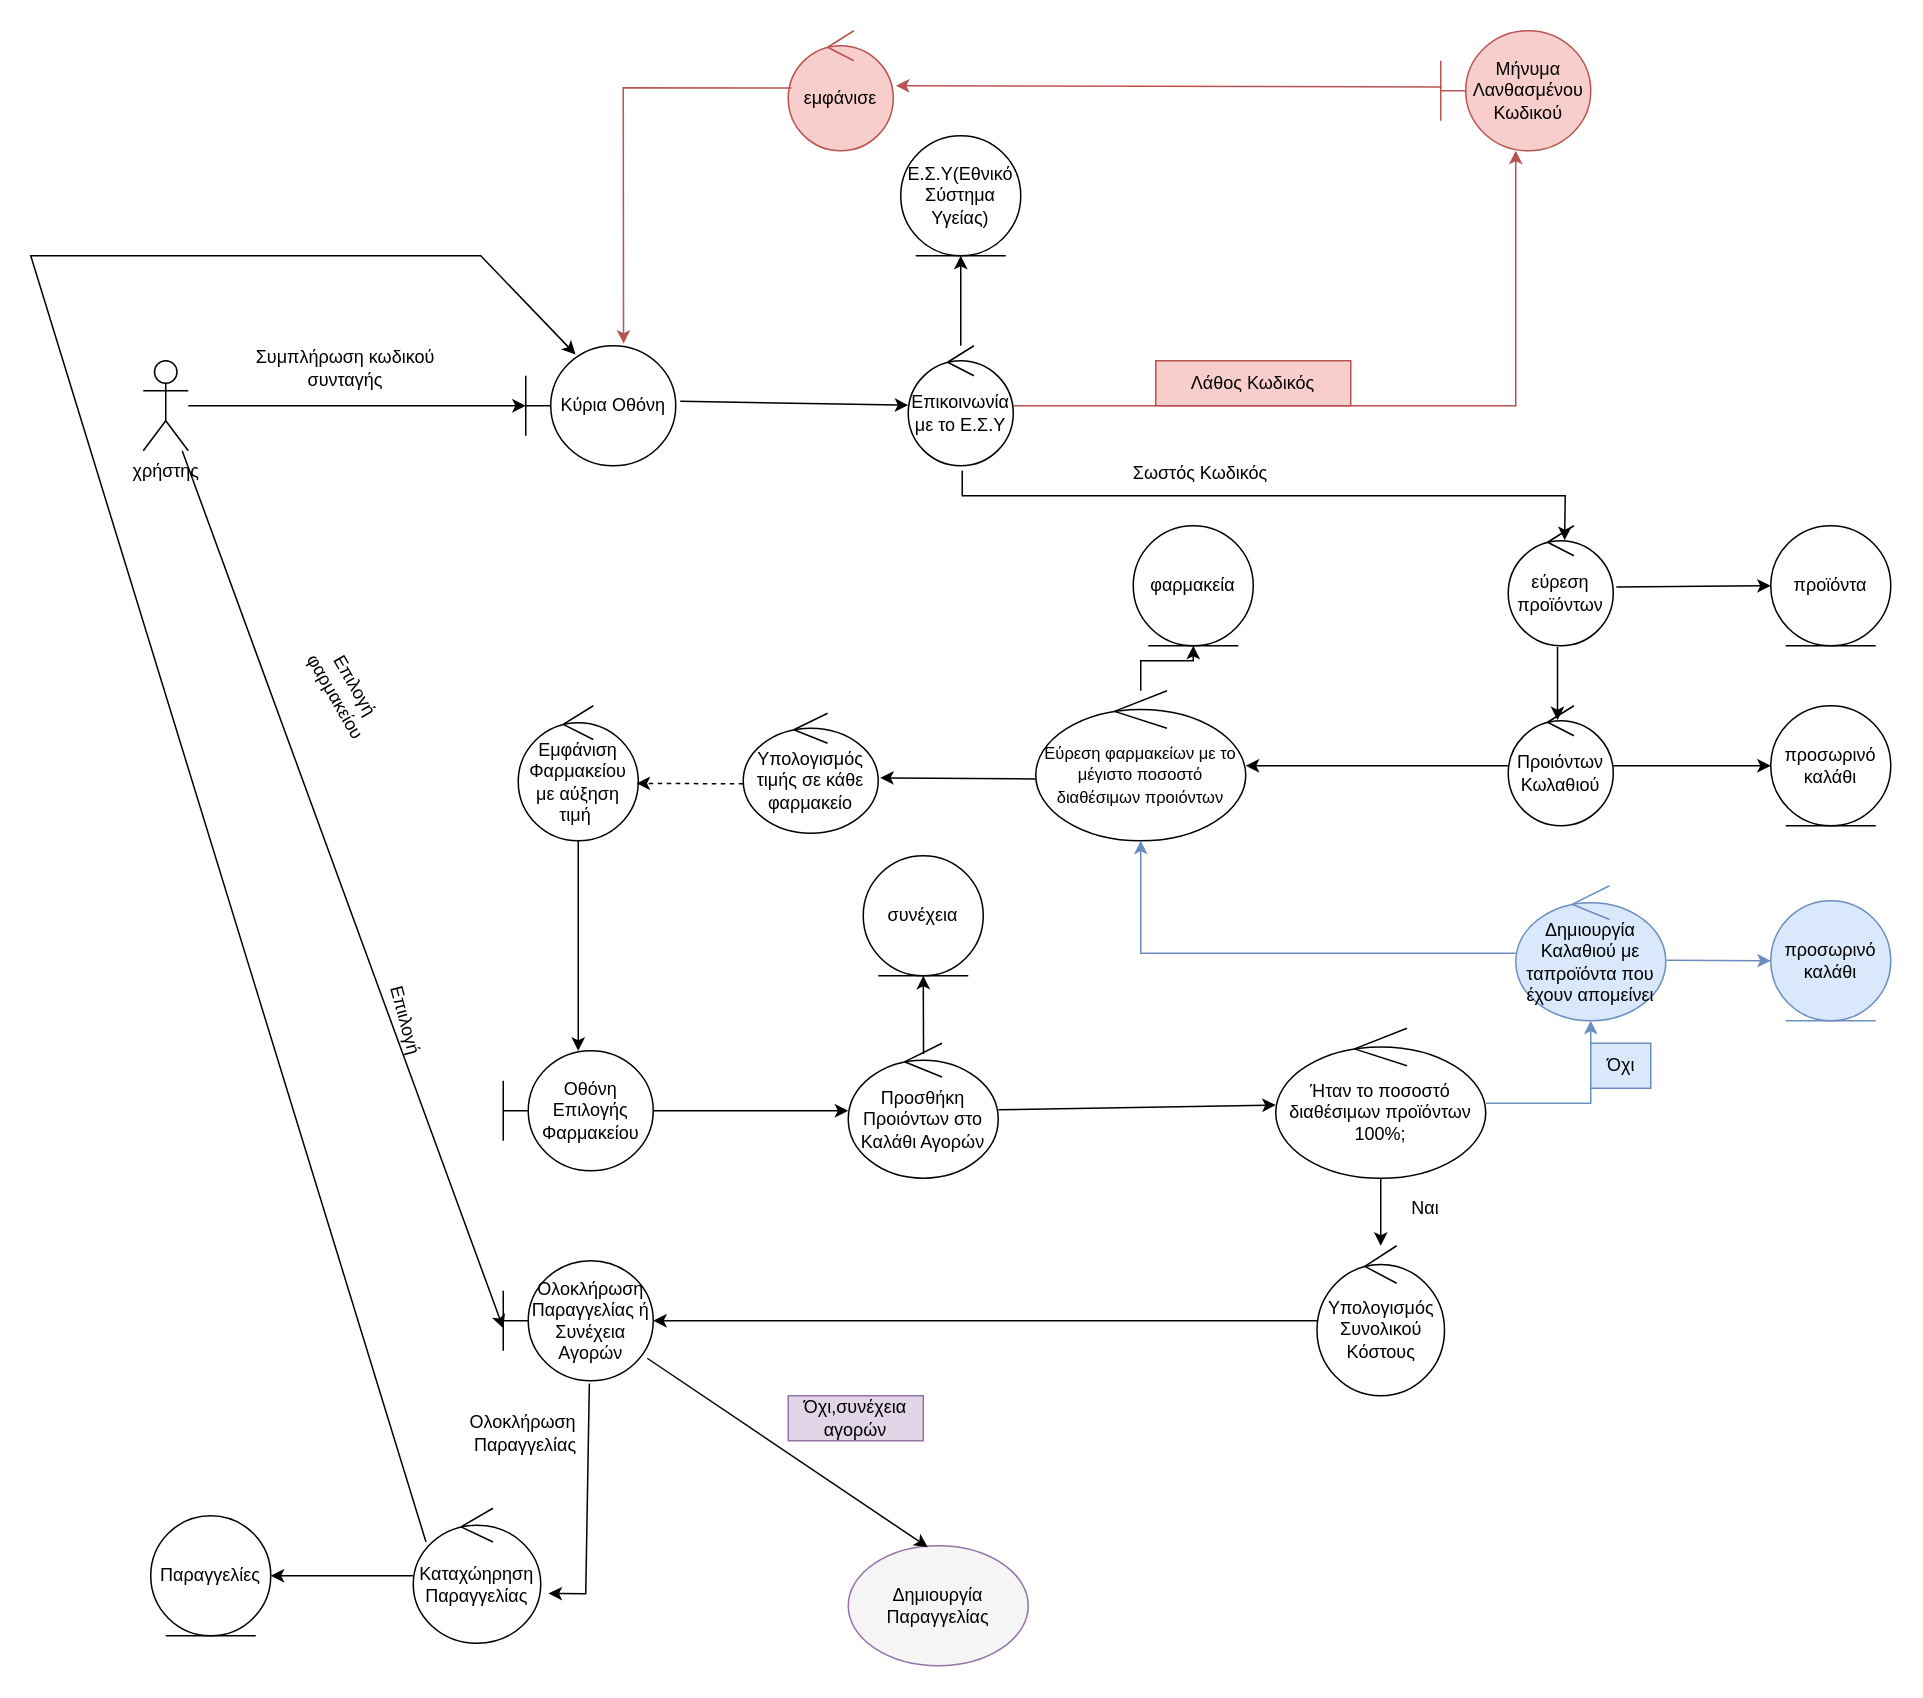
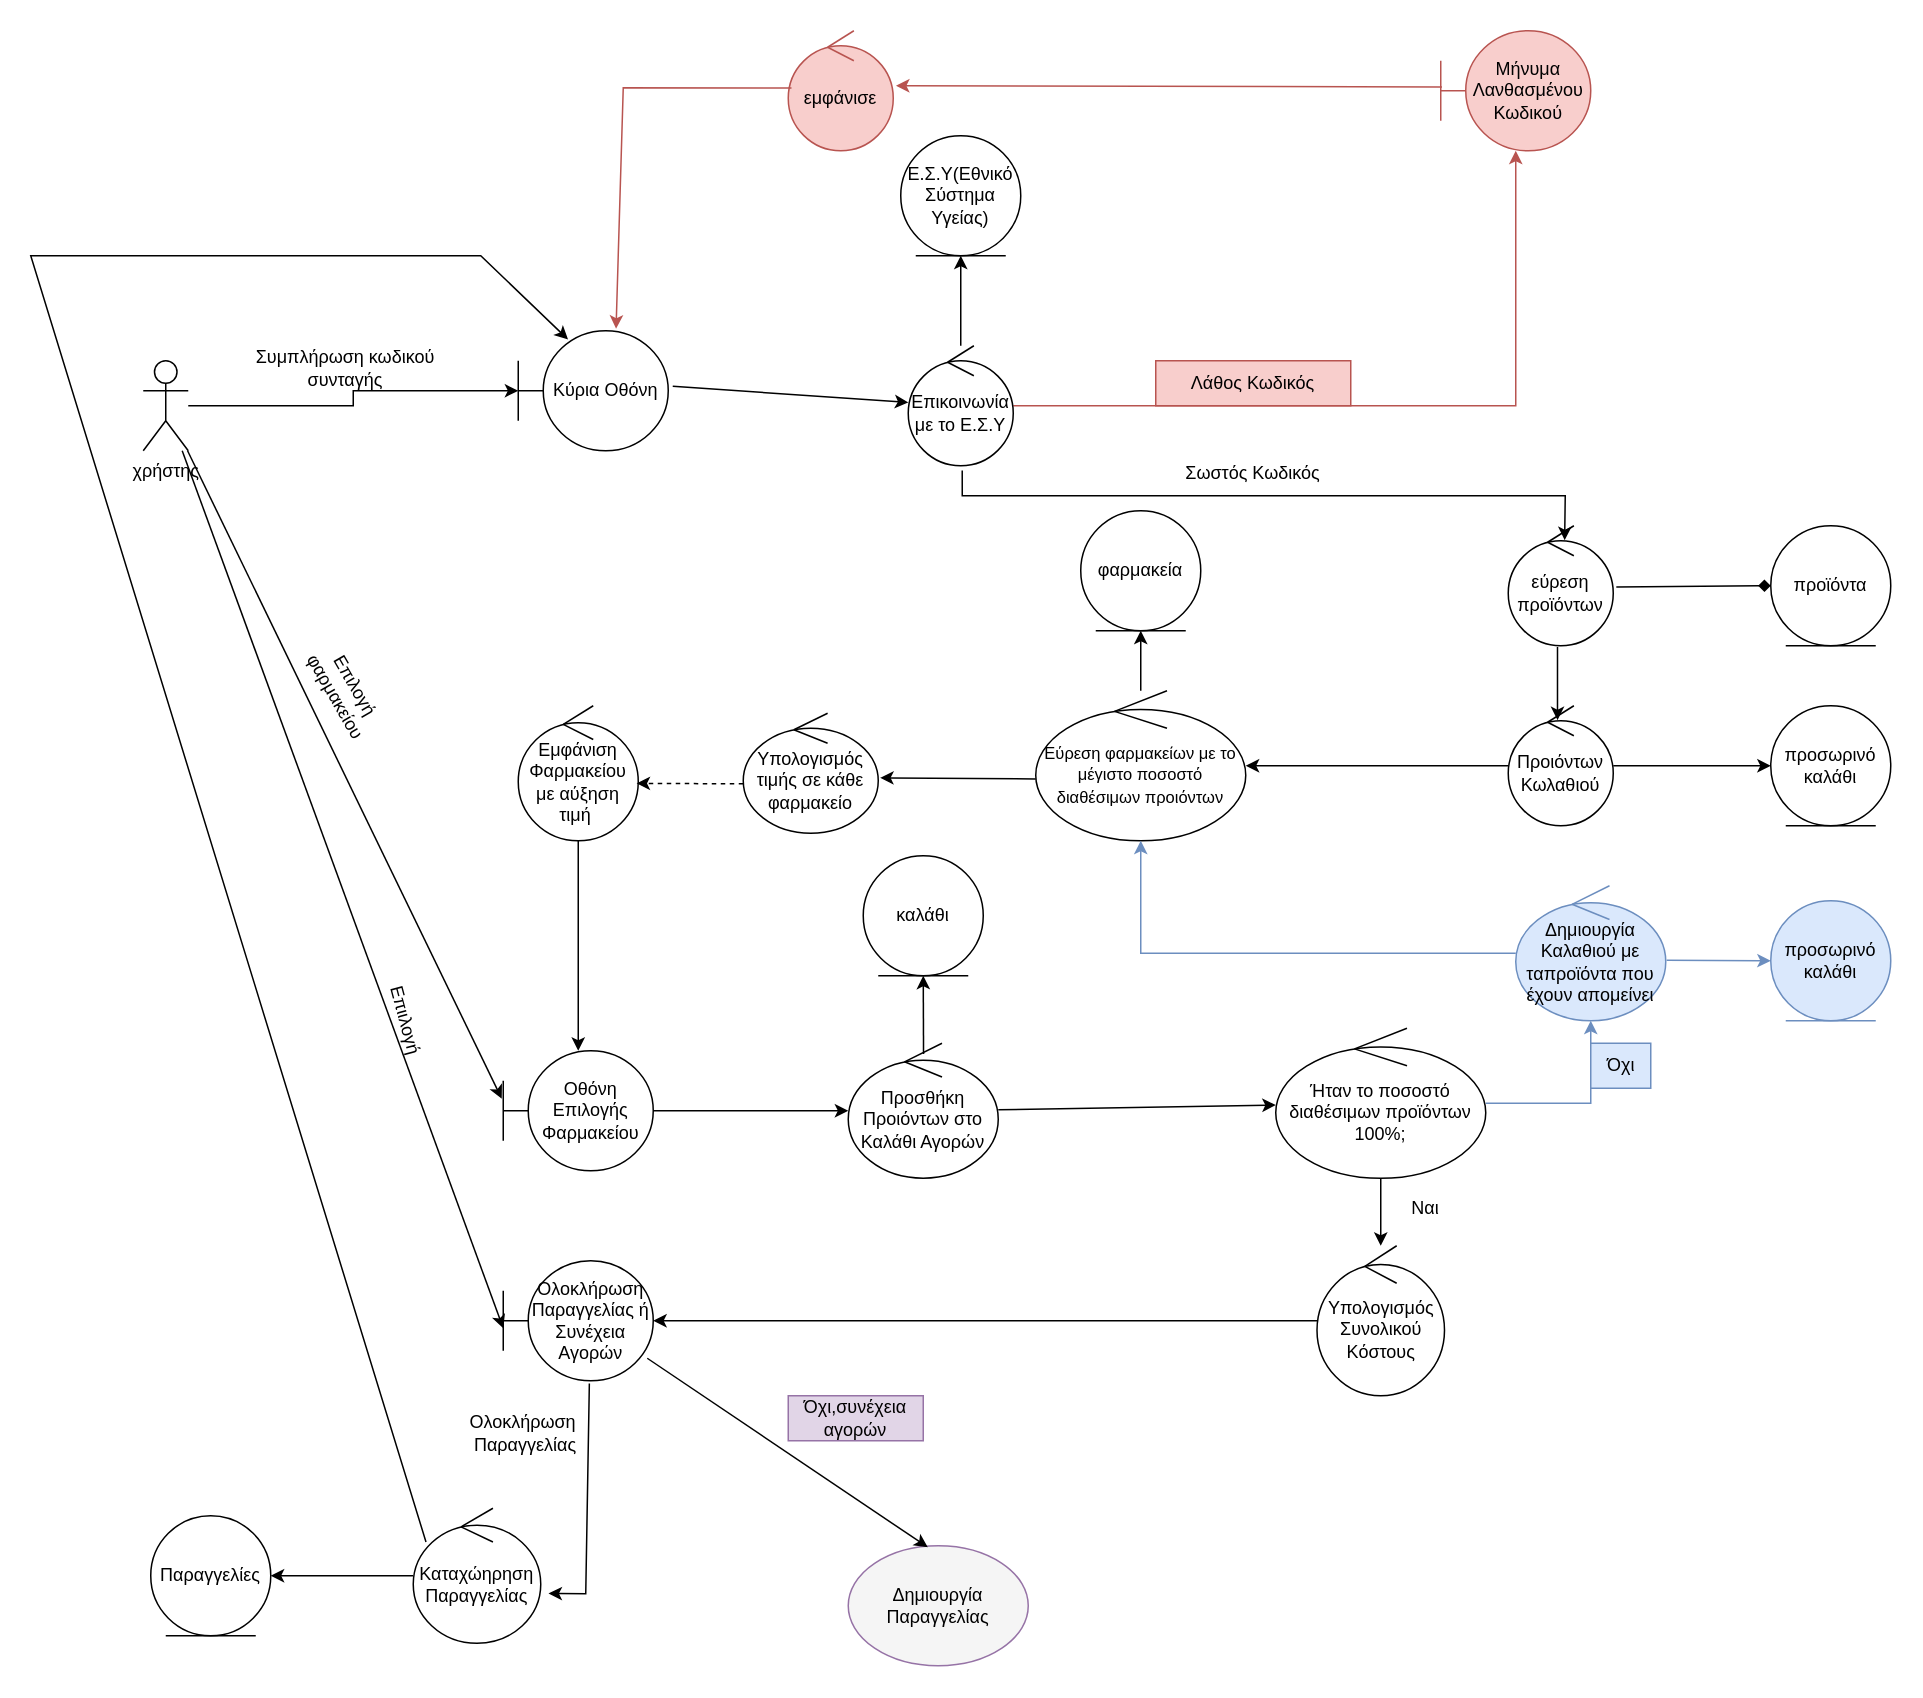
node "Κύρια Οθόνη": moved (601, 406) -> (593, 391)
node "Σωστός Κωδικός": moved (1201, 473) -> (1253, 473)
node "φαρμακεία": moved (1193, 586) -> (1141, 571)
edge "εύρεση προϊόντων" -> "προϊόντα": arrowhead classic -> diamond
edge "χρήστης" -> "Οθόνη Επιλογής Φαρμακείου": added
node "συνέχεια": label "συνέχεια" -> "καλάθι"
